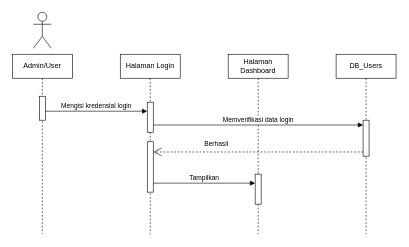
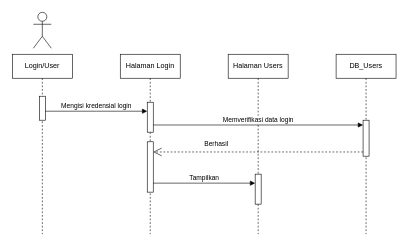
node "Admin/User": label "Admin/User" -> "Login/User"
node "Halaman Dashboard": label "Halaman Dashboard" -> "Halaman Users"
